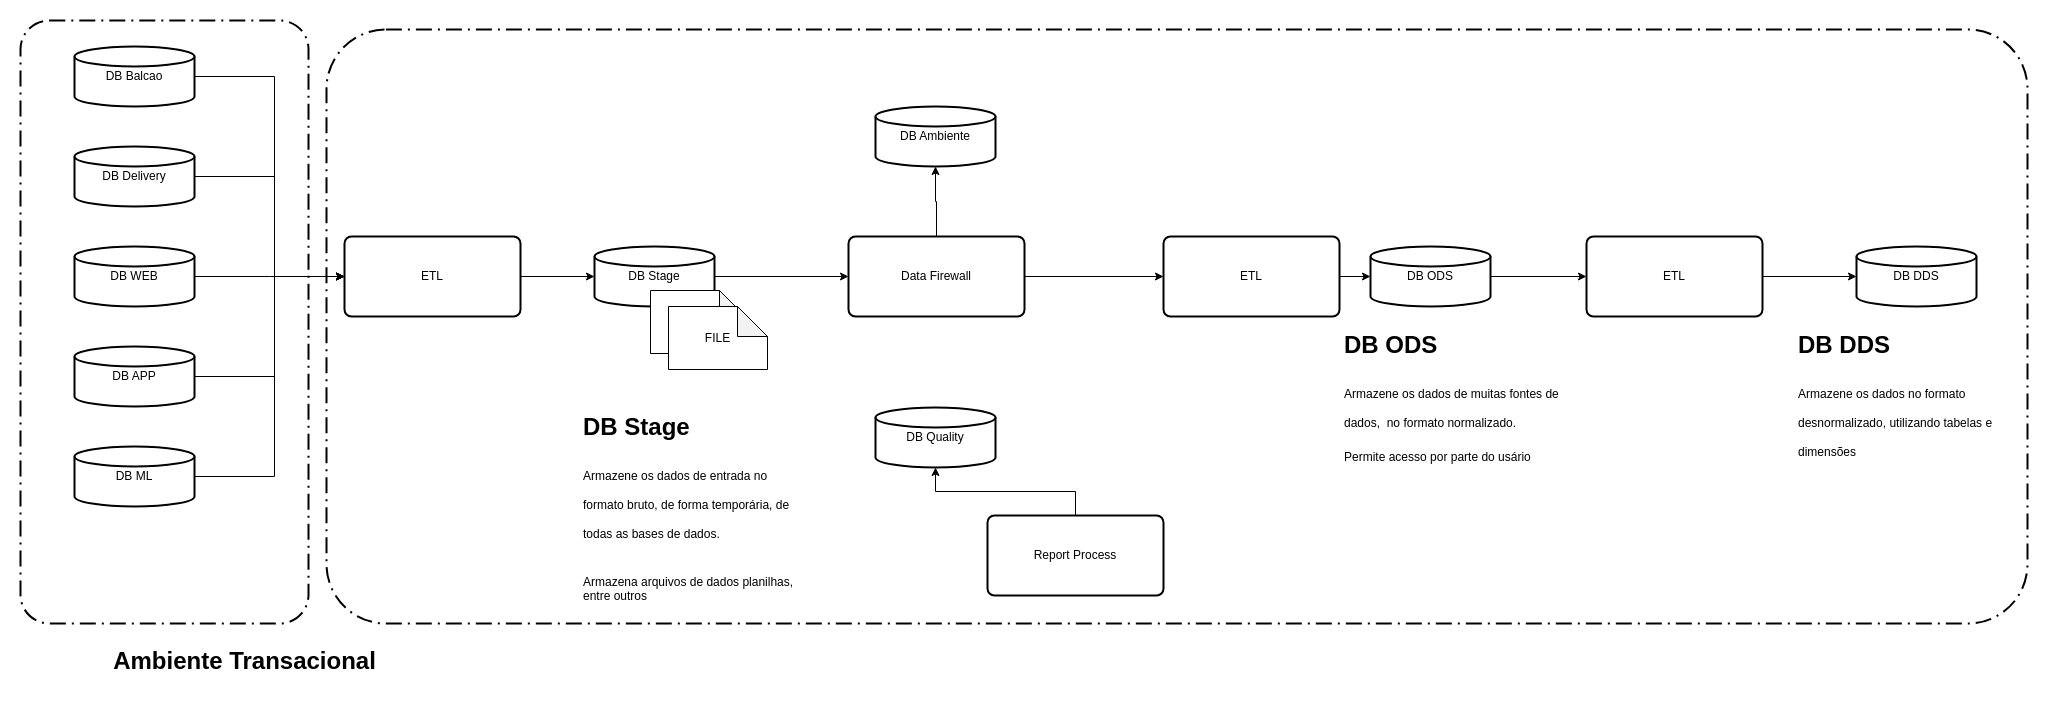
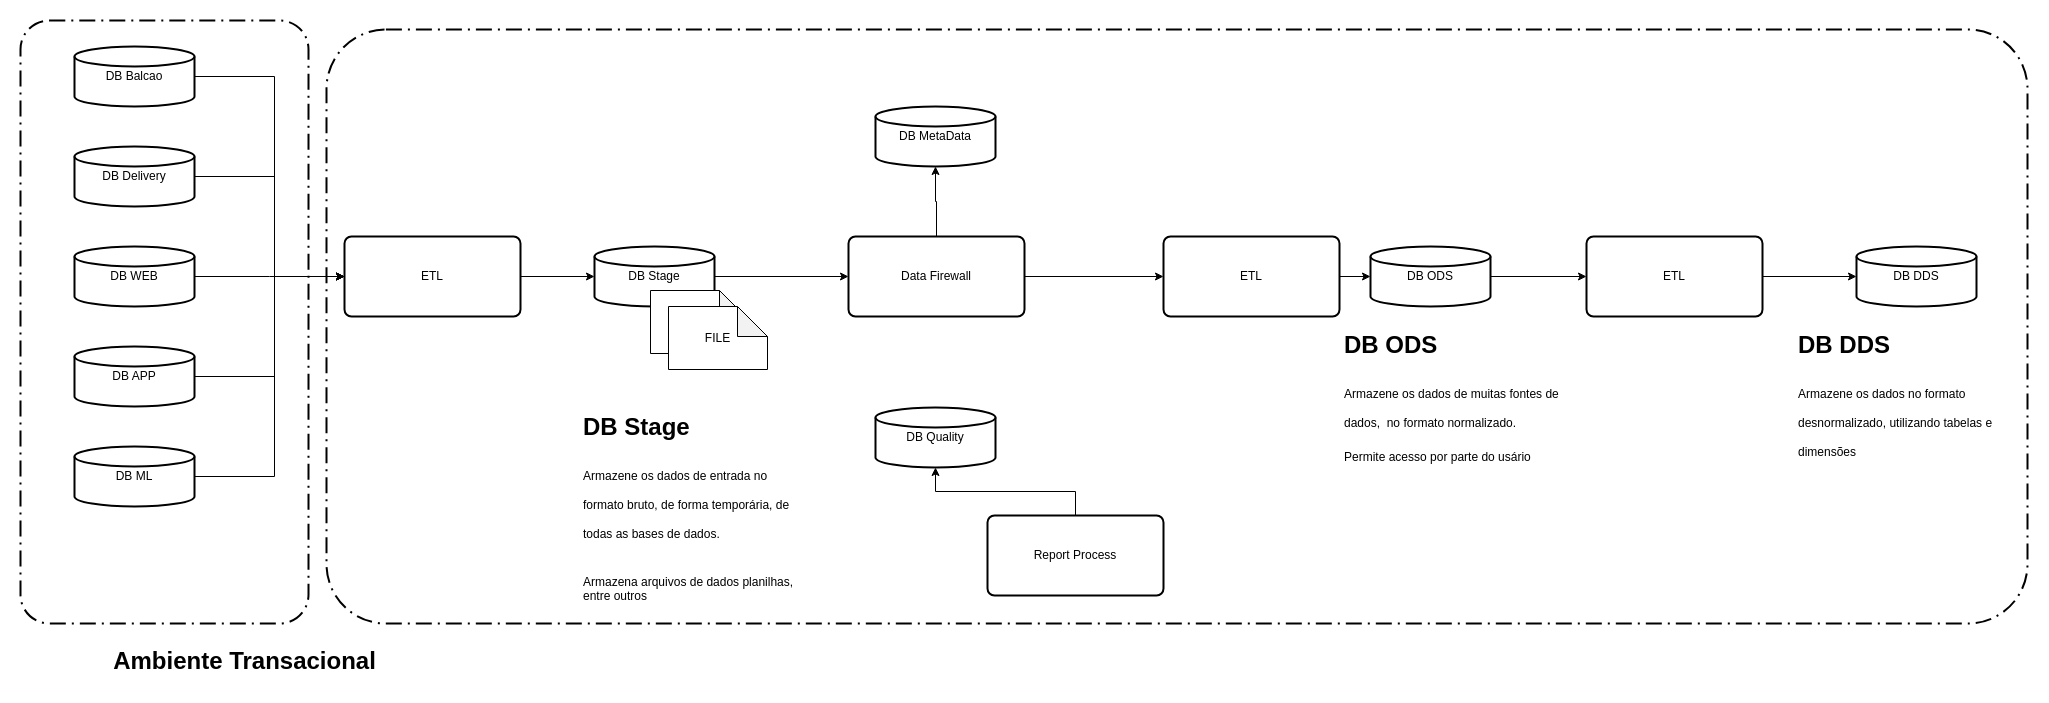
node "DB Ambiente": label "DB Ambiente" -> "DB MetaData"
